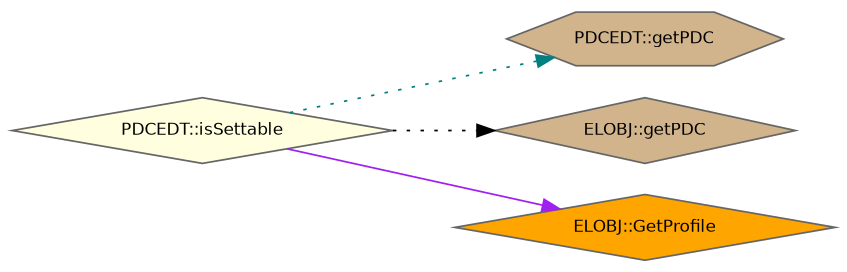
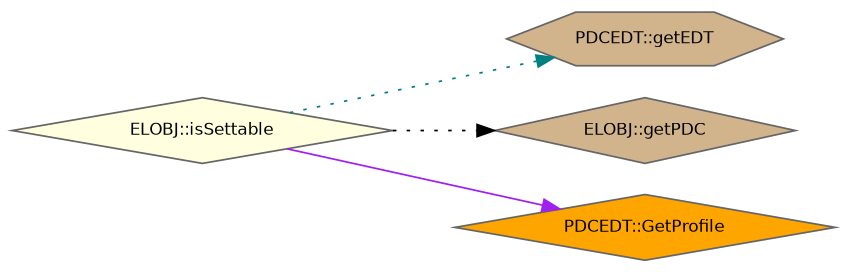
node "PDCEDT::getPDC": label "PDCEDT::getPDC" -> "PDCEDT::getEDT"
node "PDCEDT::isSettable": label "PDCEDT::isSettable" -> "ELOBJ::isSettable"
node "ELOBJ::GetProfile": label "ELOBJ::GetProfile" -> "PDCEDT::GetProfile"
